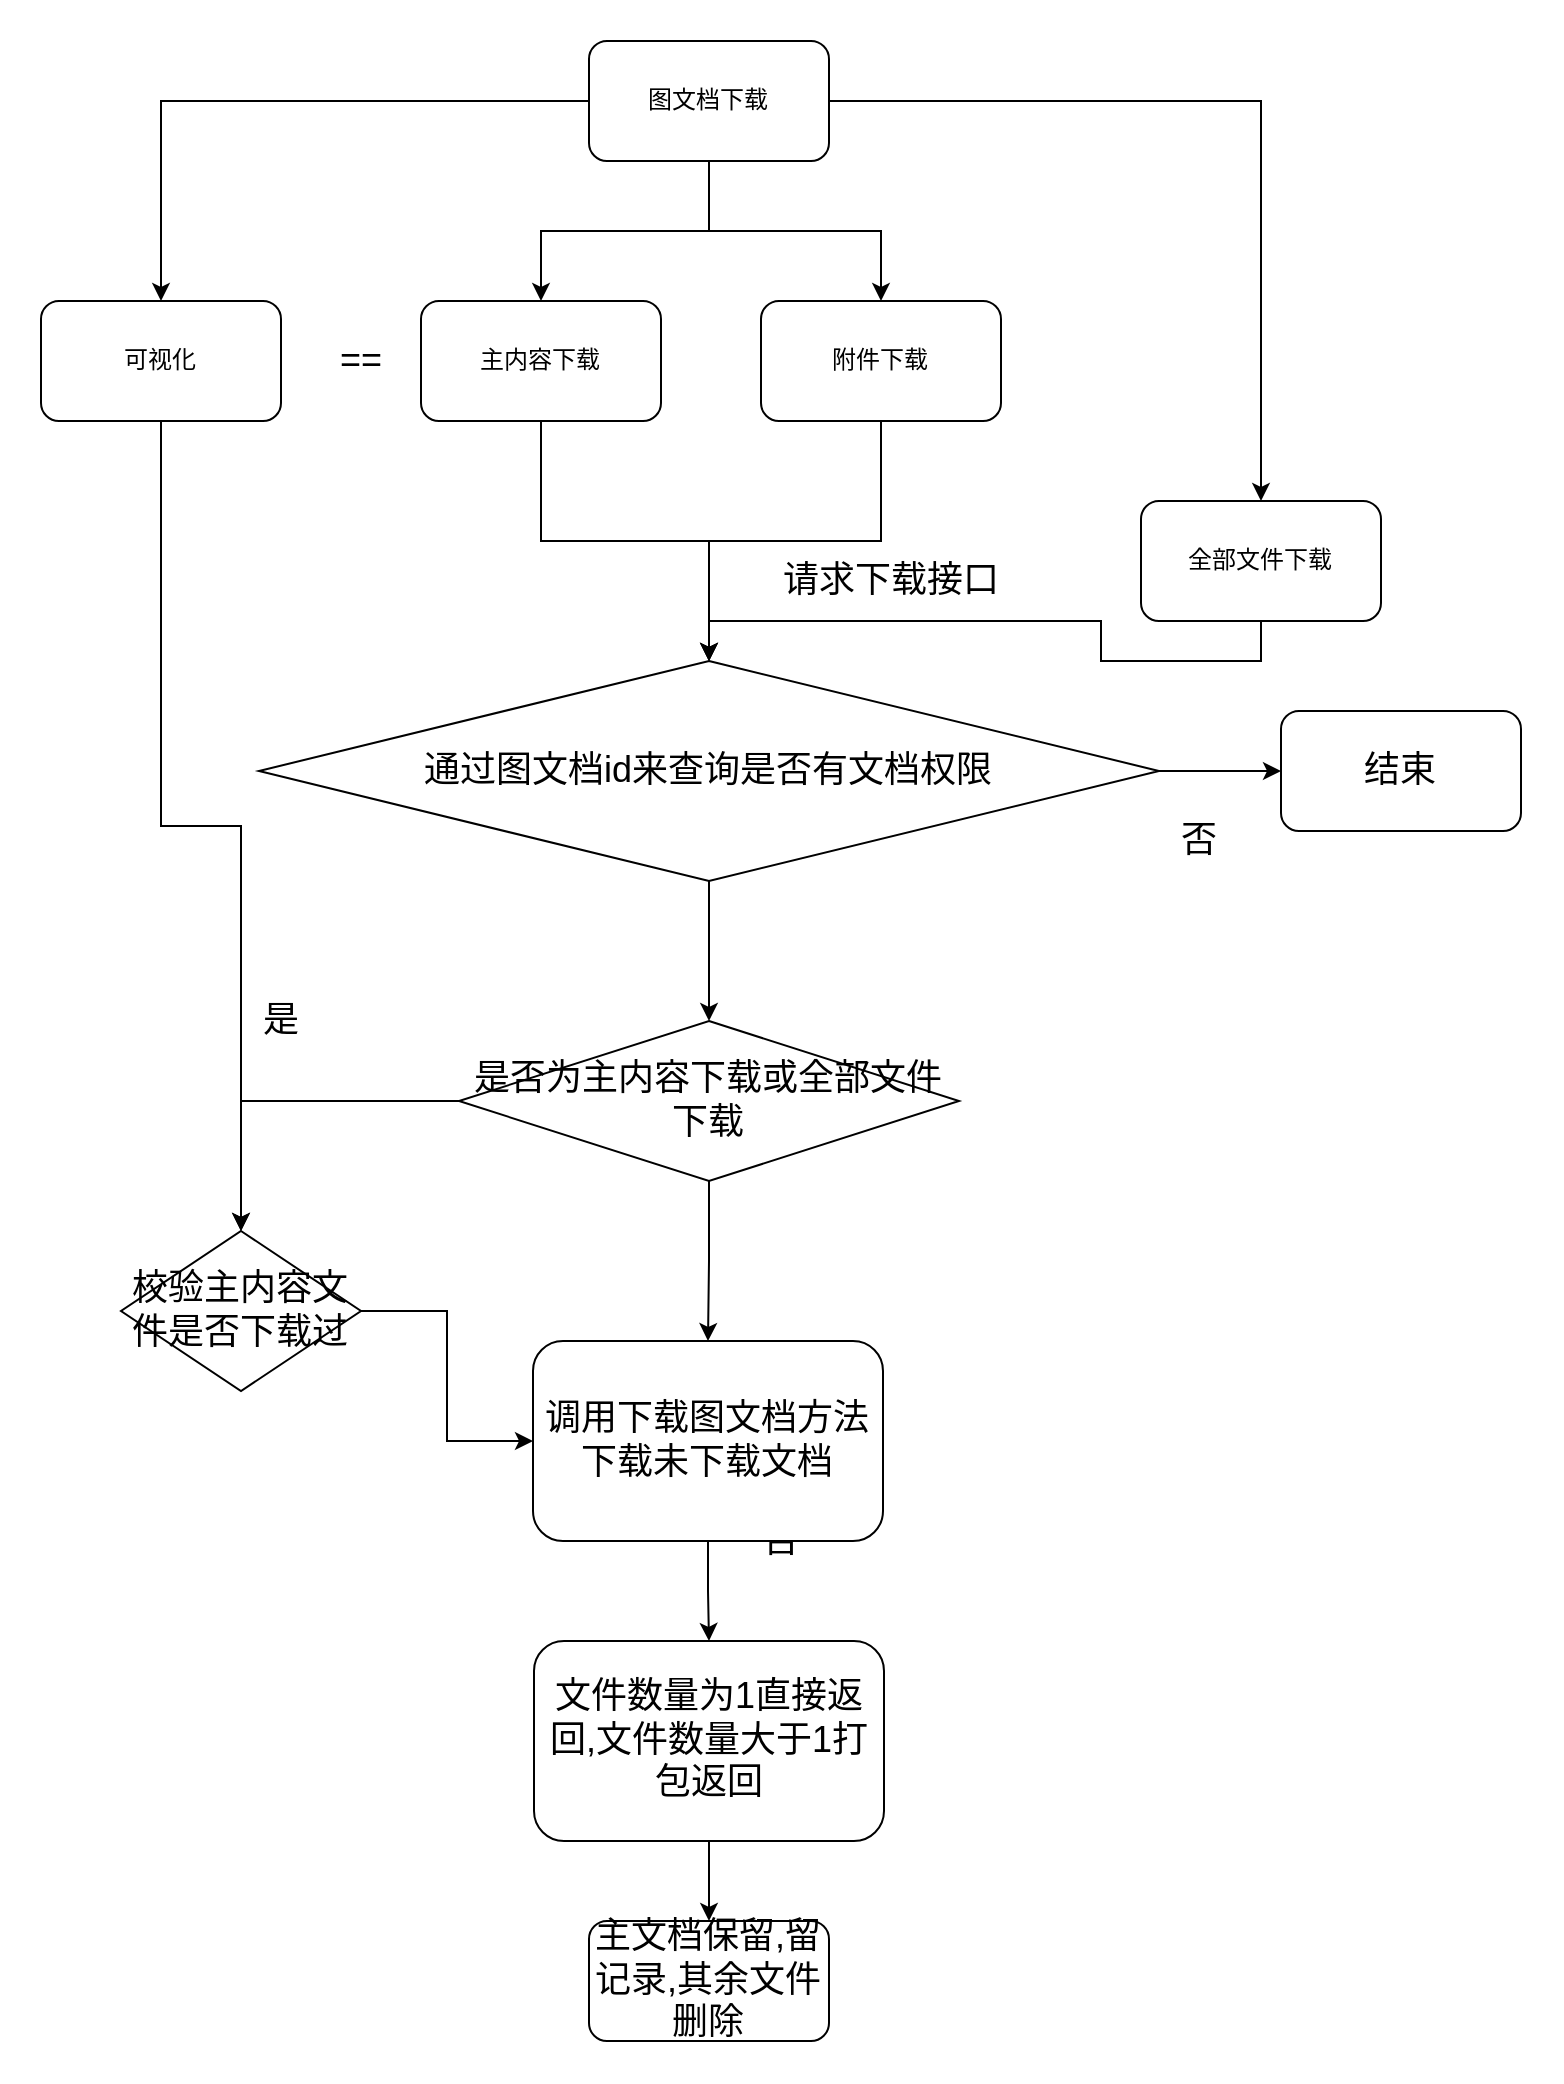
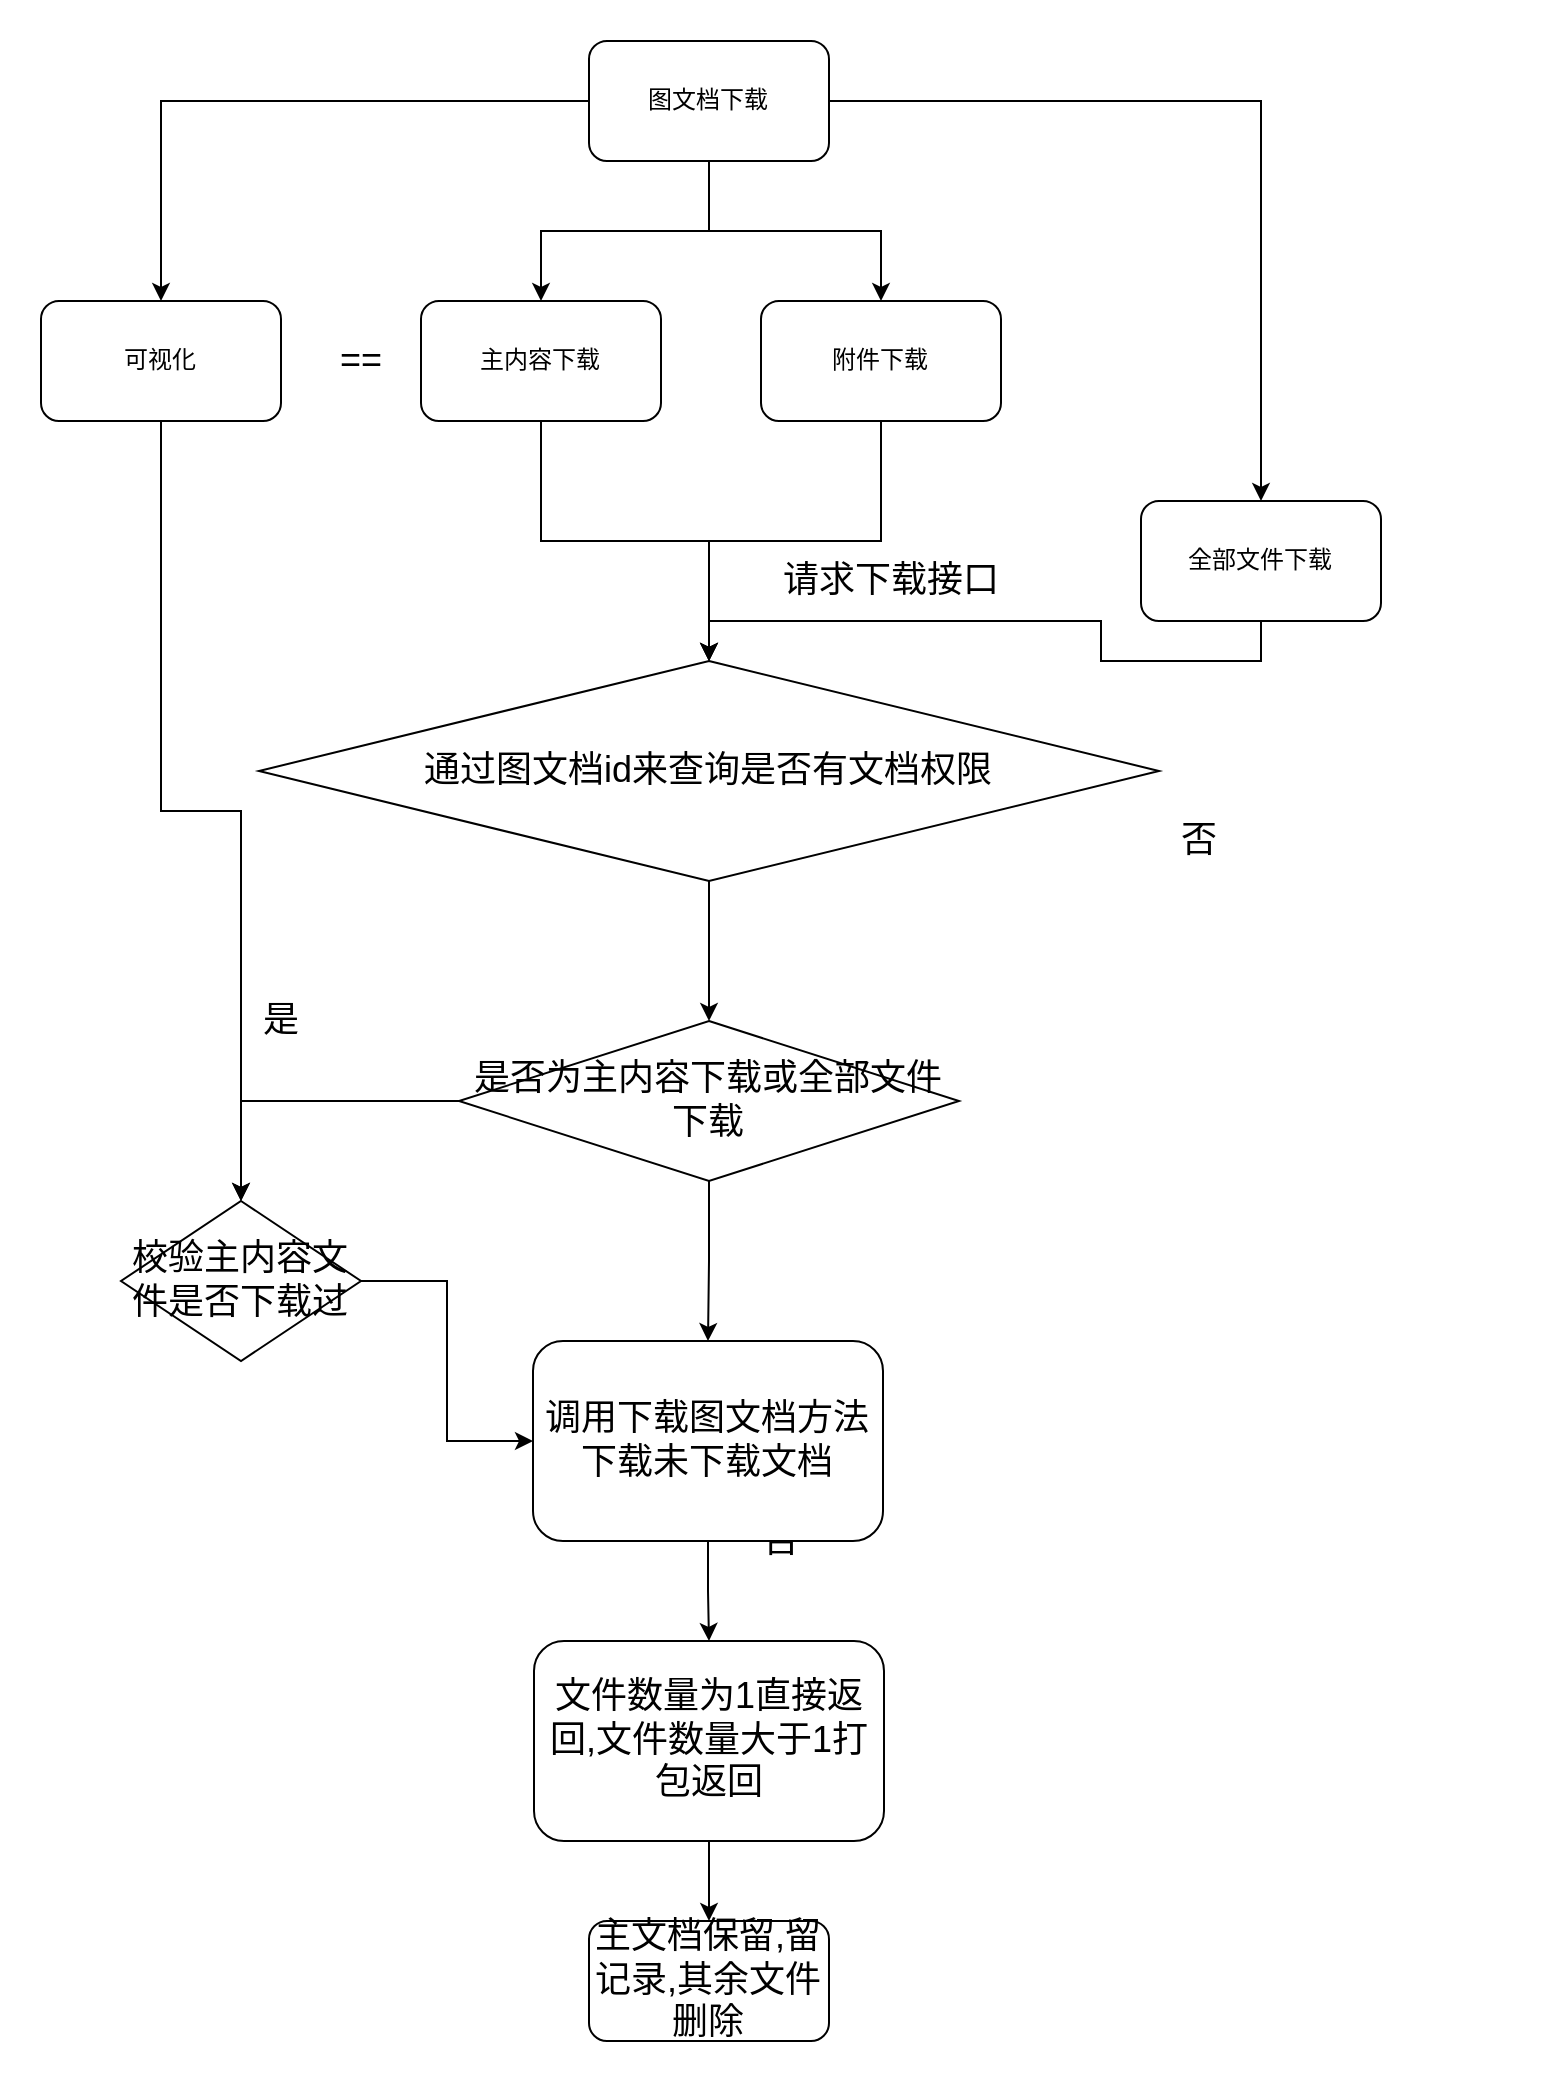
edge "通过图文档id来查询是否有文档权限" -> "结束": removed
node "结束": removed
node "校验主内容文件是否下载过": moved (241, 1311) -> (241, 1281)
